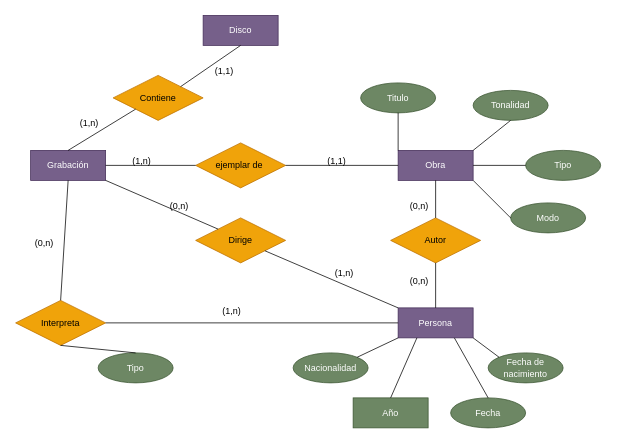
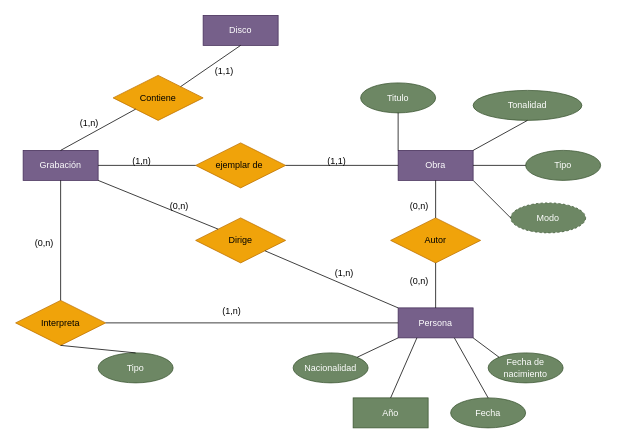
node "Tonalidad": size 75x30 -> 109x30
node "Grabación": moved (68, 165) -> (60, 165)
node "Modo": style solid -> dashed
